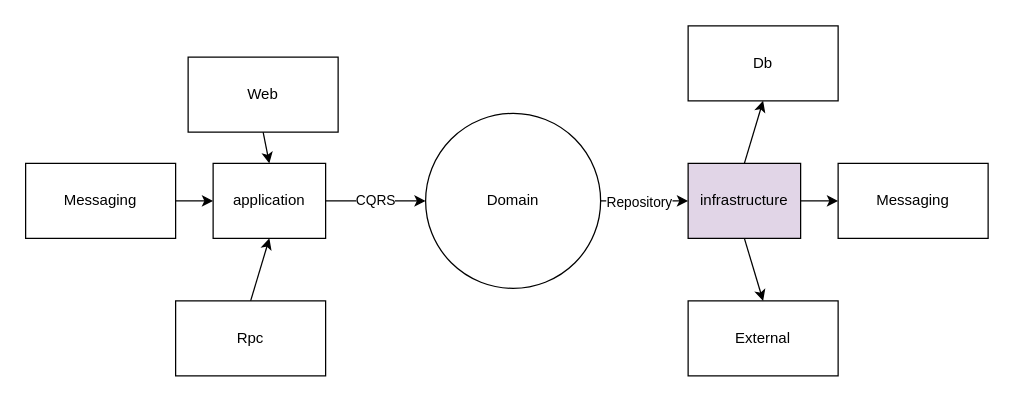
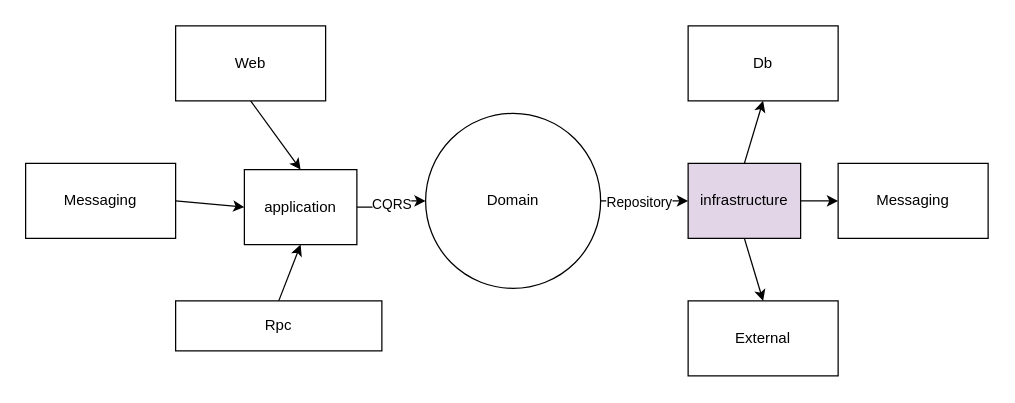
node "Web": moved (263, 94) -> (251, 63)
node "application": moved (269, 201) -> (301, 207)
node "Rpc": size 150x75 -> 206x50
